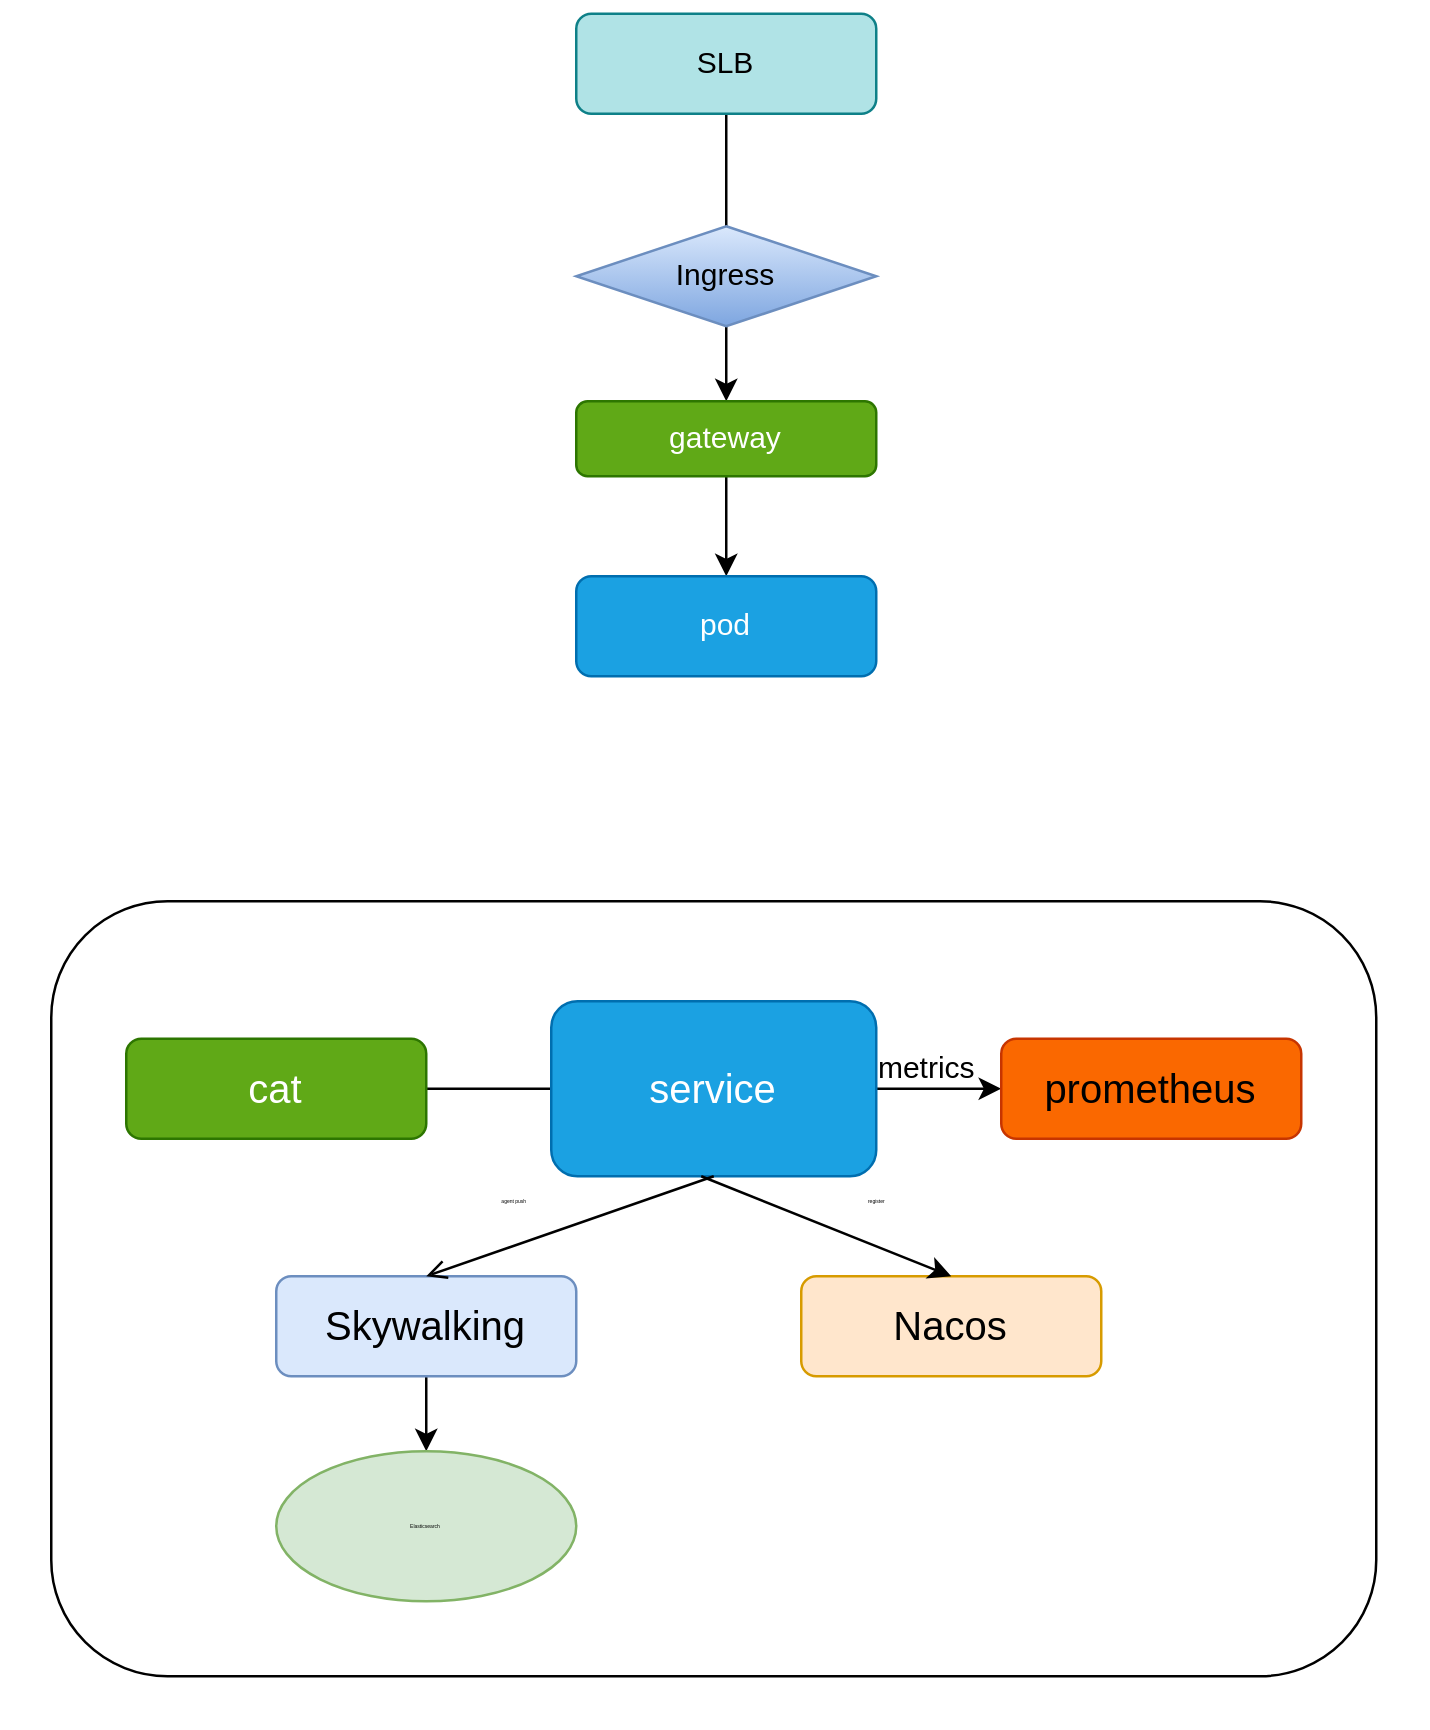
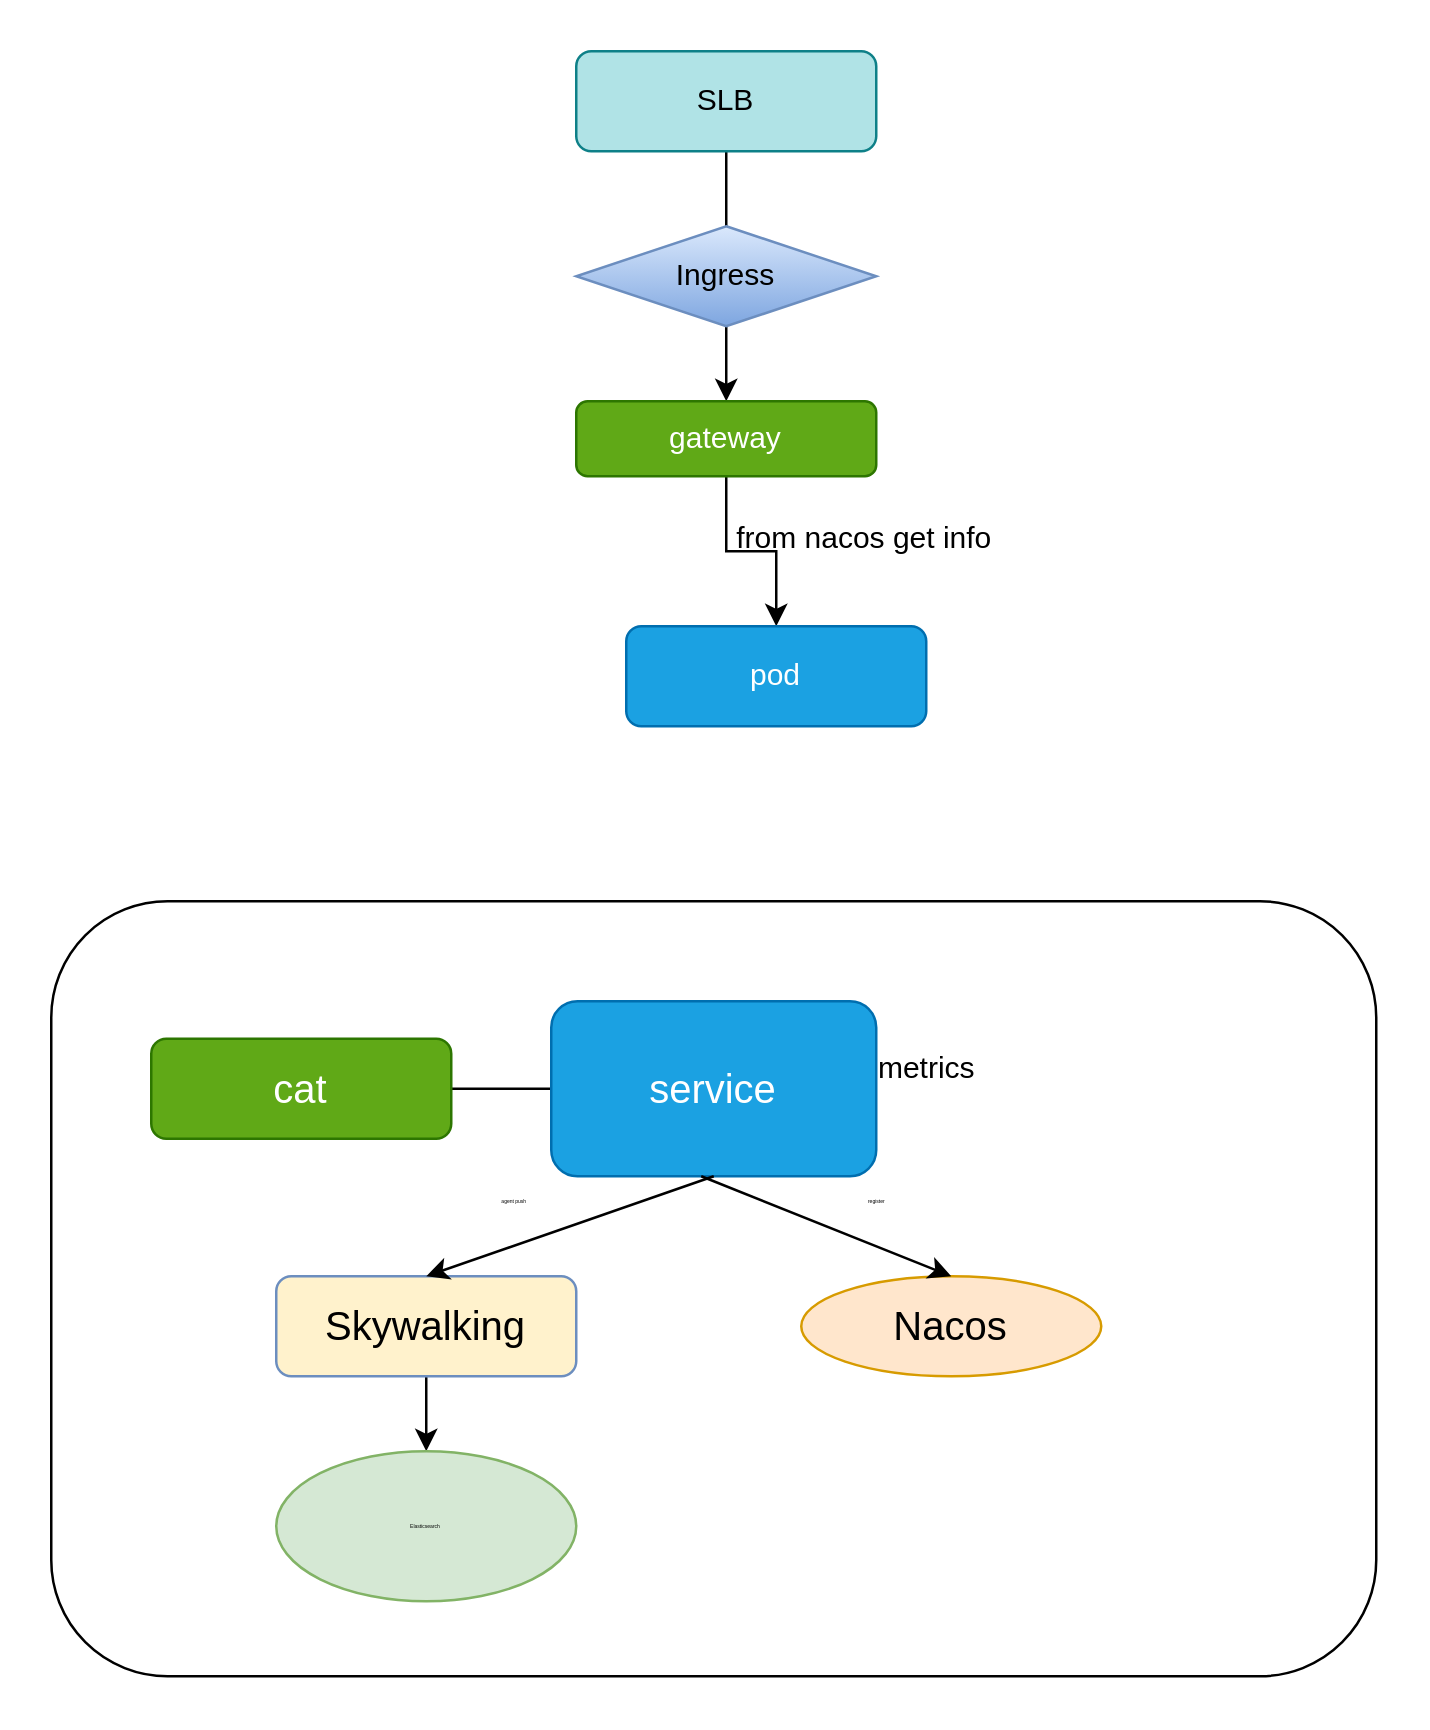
node "SLB": moved (726, 64) -> (726, 101)
node "from nacos get info": added
node "pod": moved (726, 626) -> (776, 676)
node "cat": moved (276, 1089) -> (301, 1089)
edge "service" -> "prometheus": removed
node "prometheus": removed
edge "service" -> "Skywalking": arrowhead open -> classic
node "Skywalking": fillcolor #dae8fc -> #fff2cc
node "Nacos": shape rounded rectangle -> ellipse
